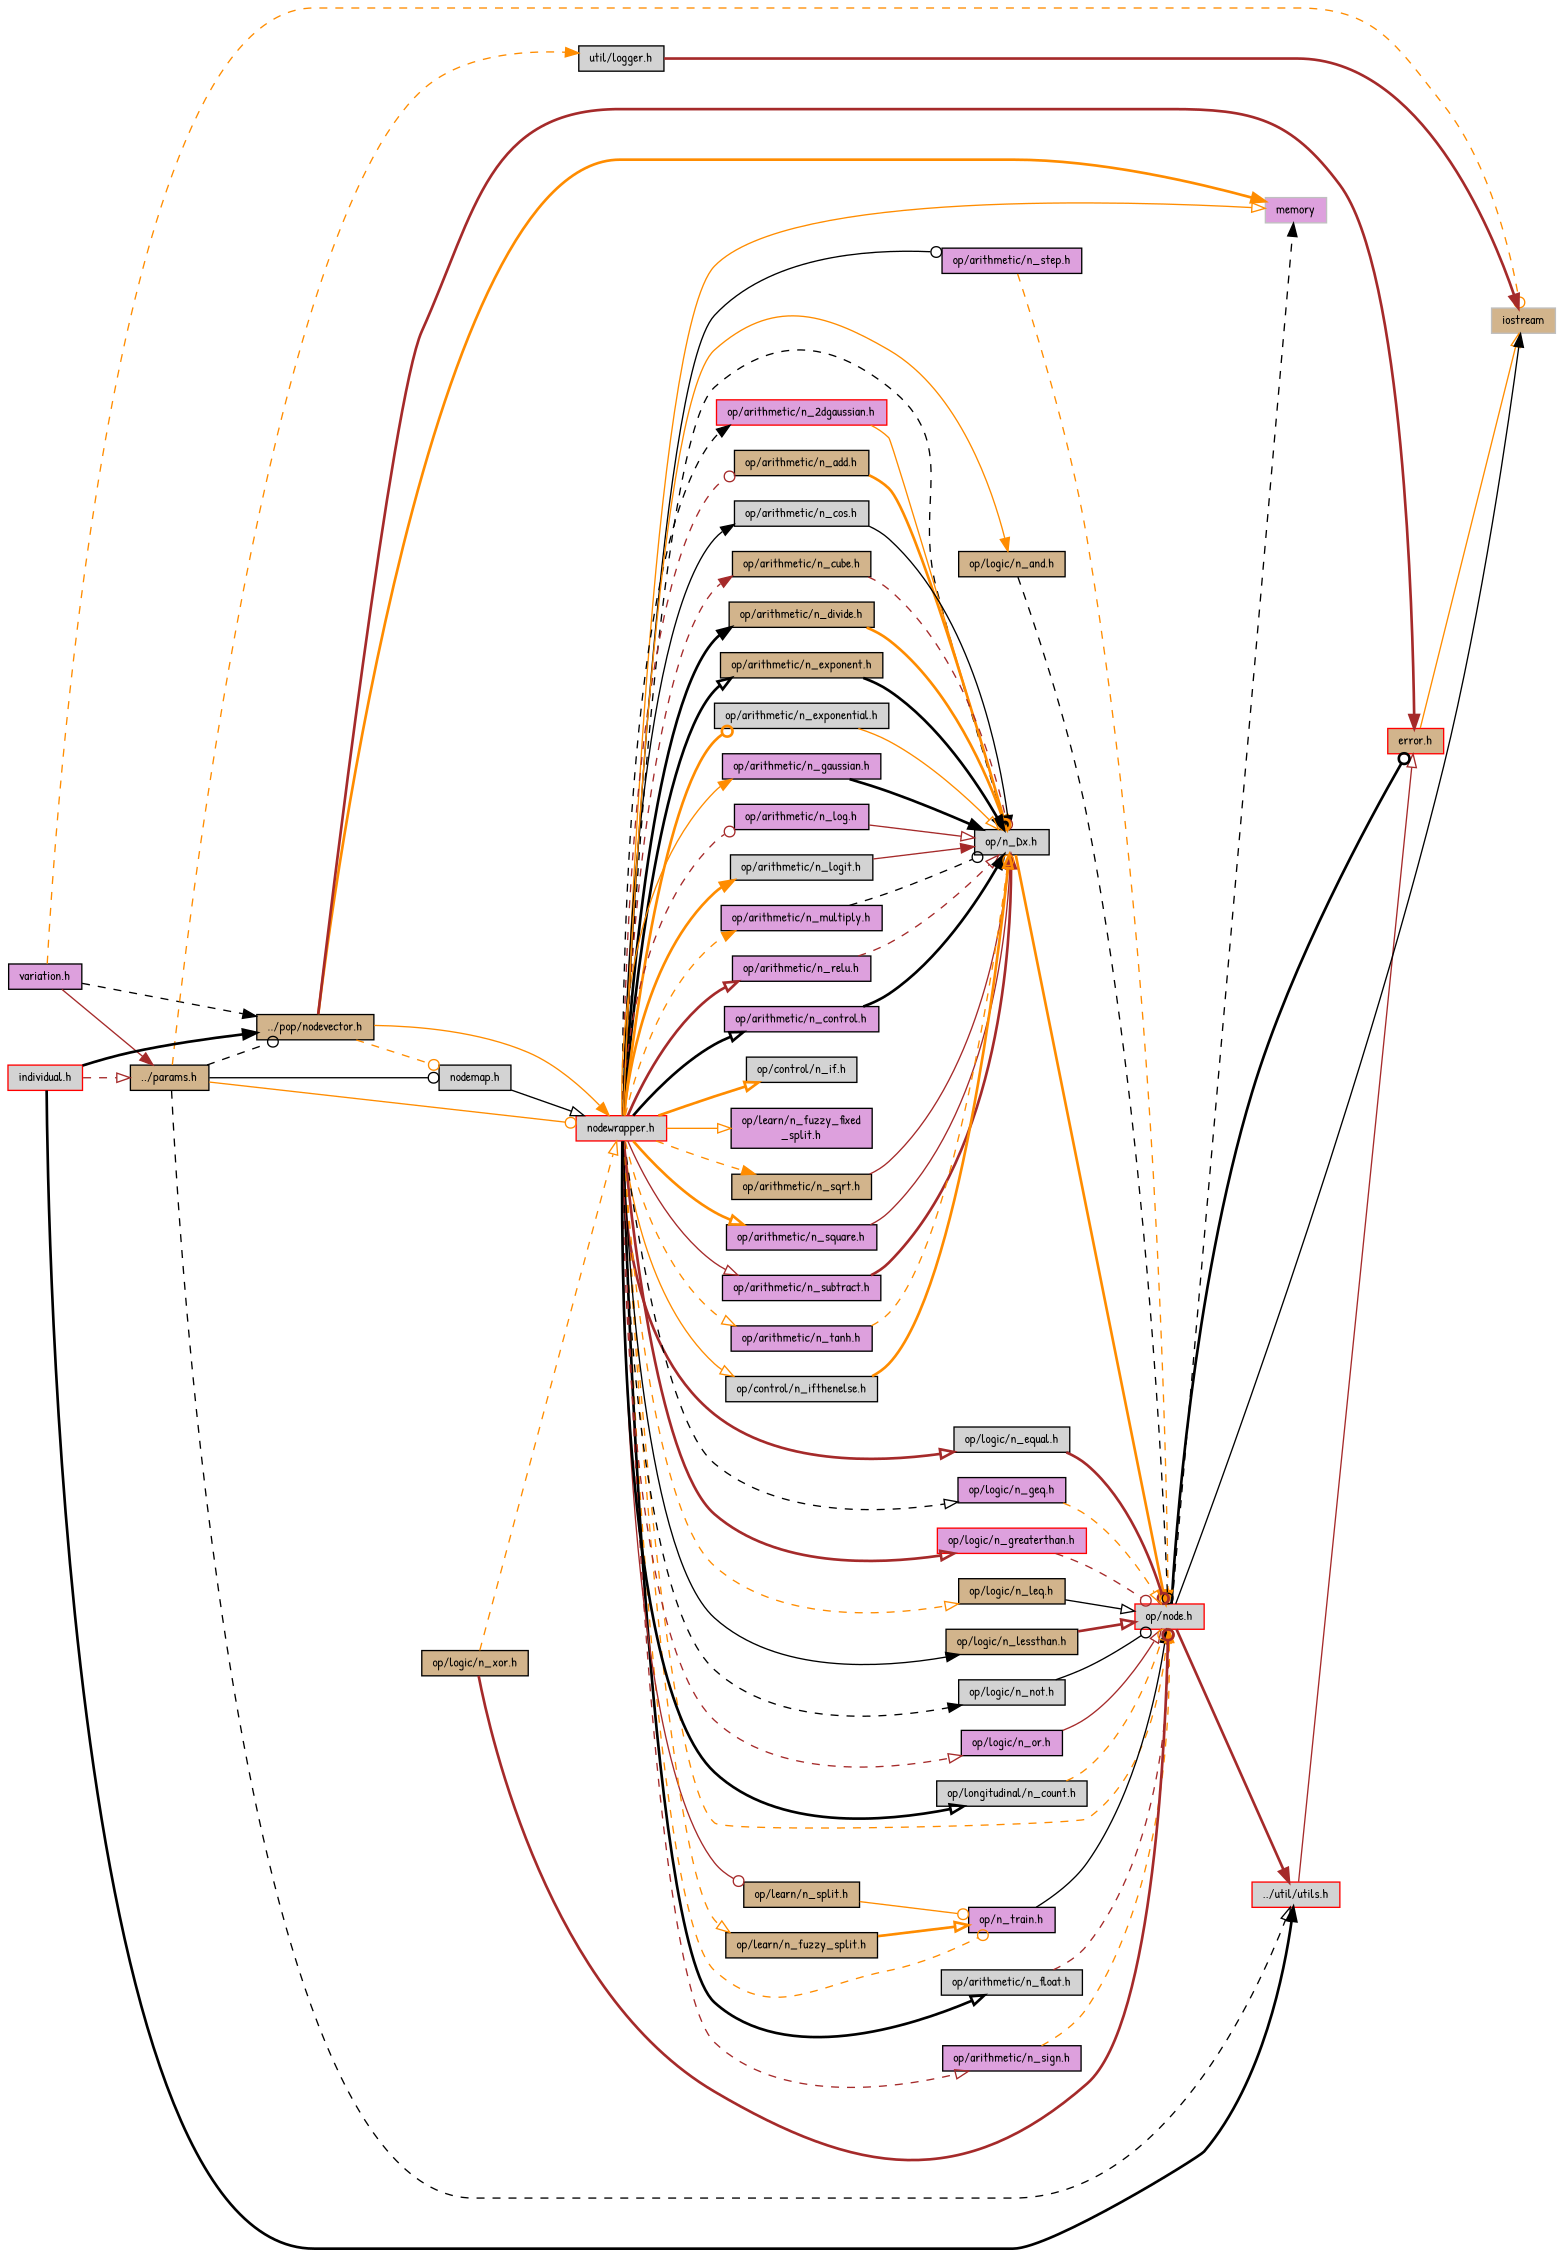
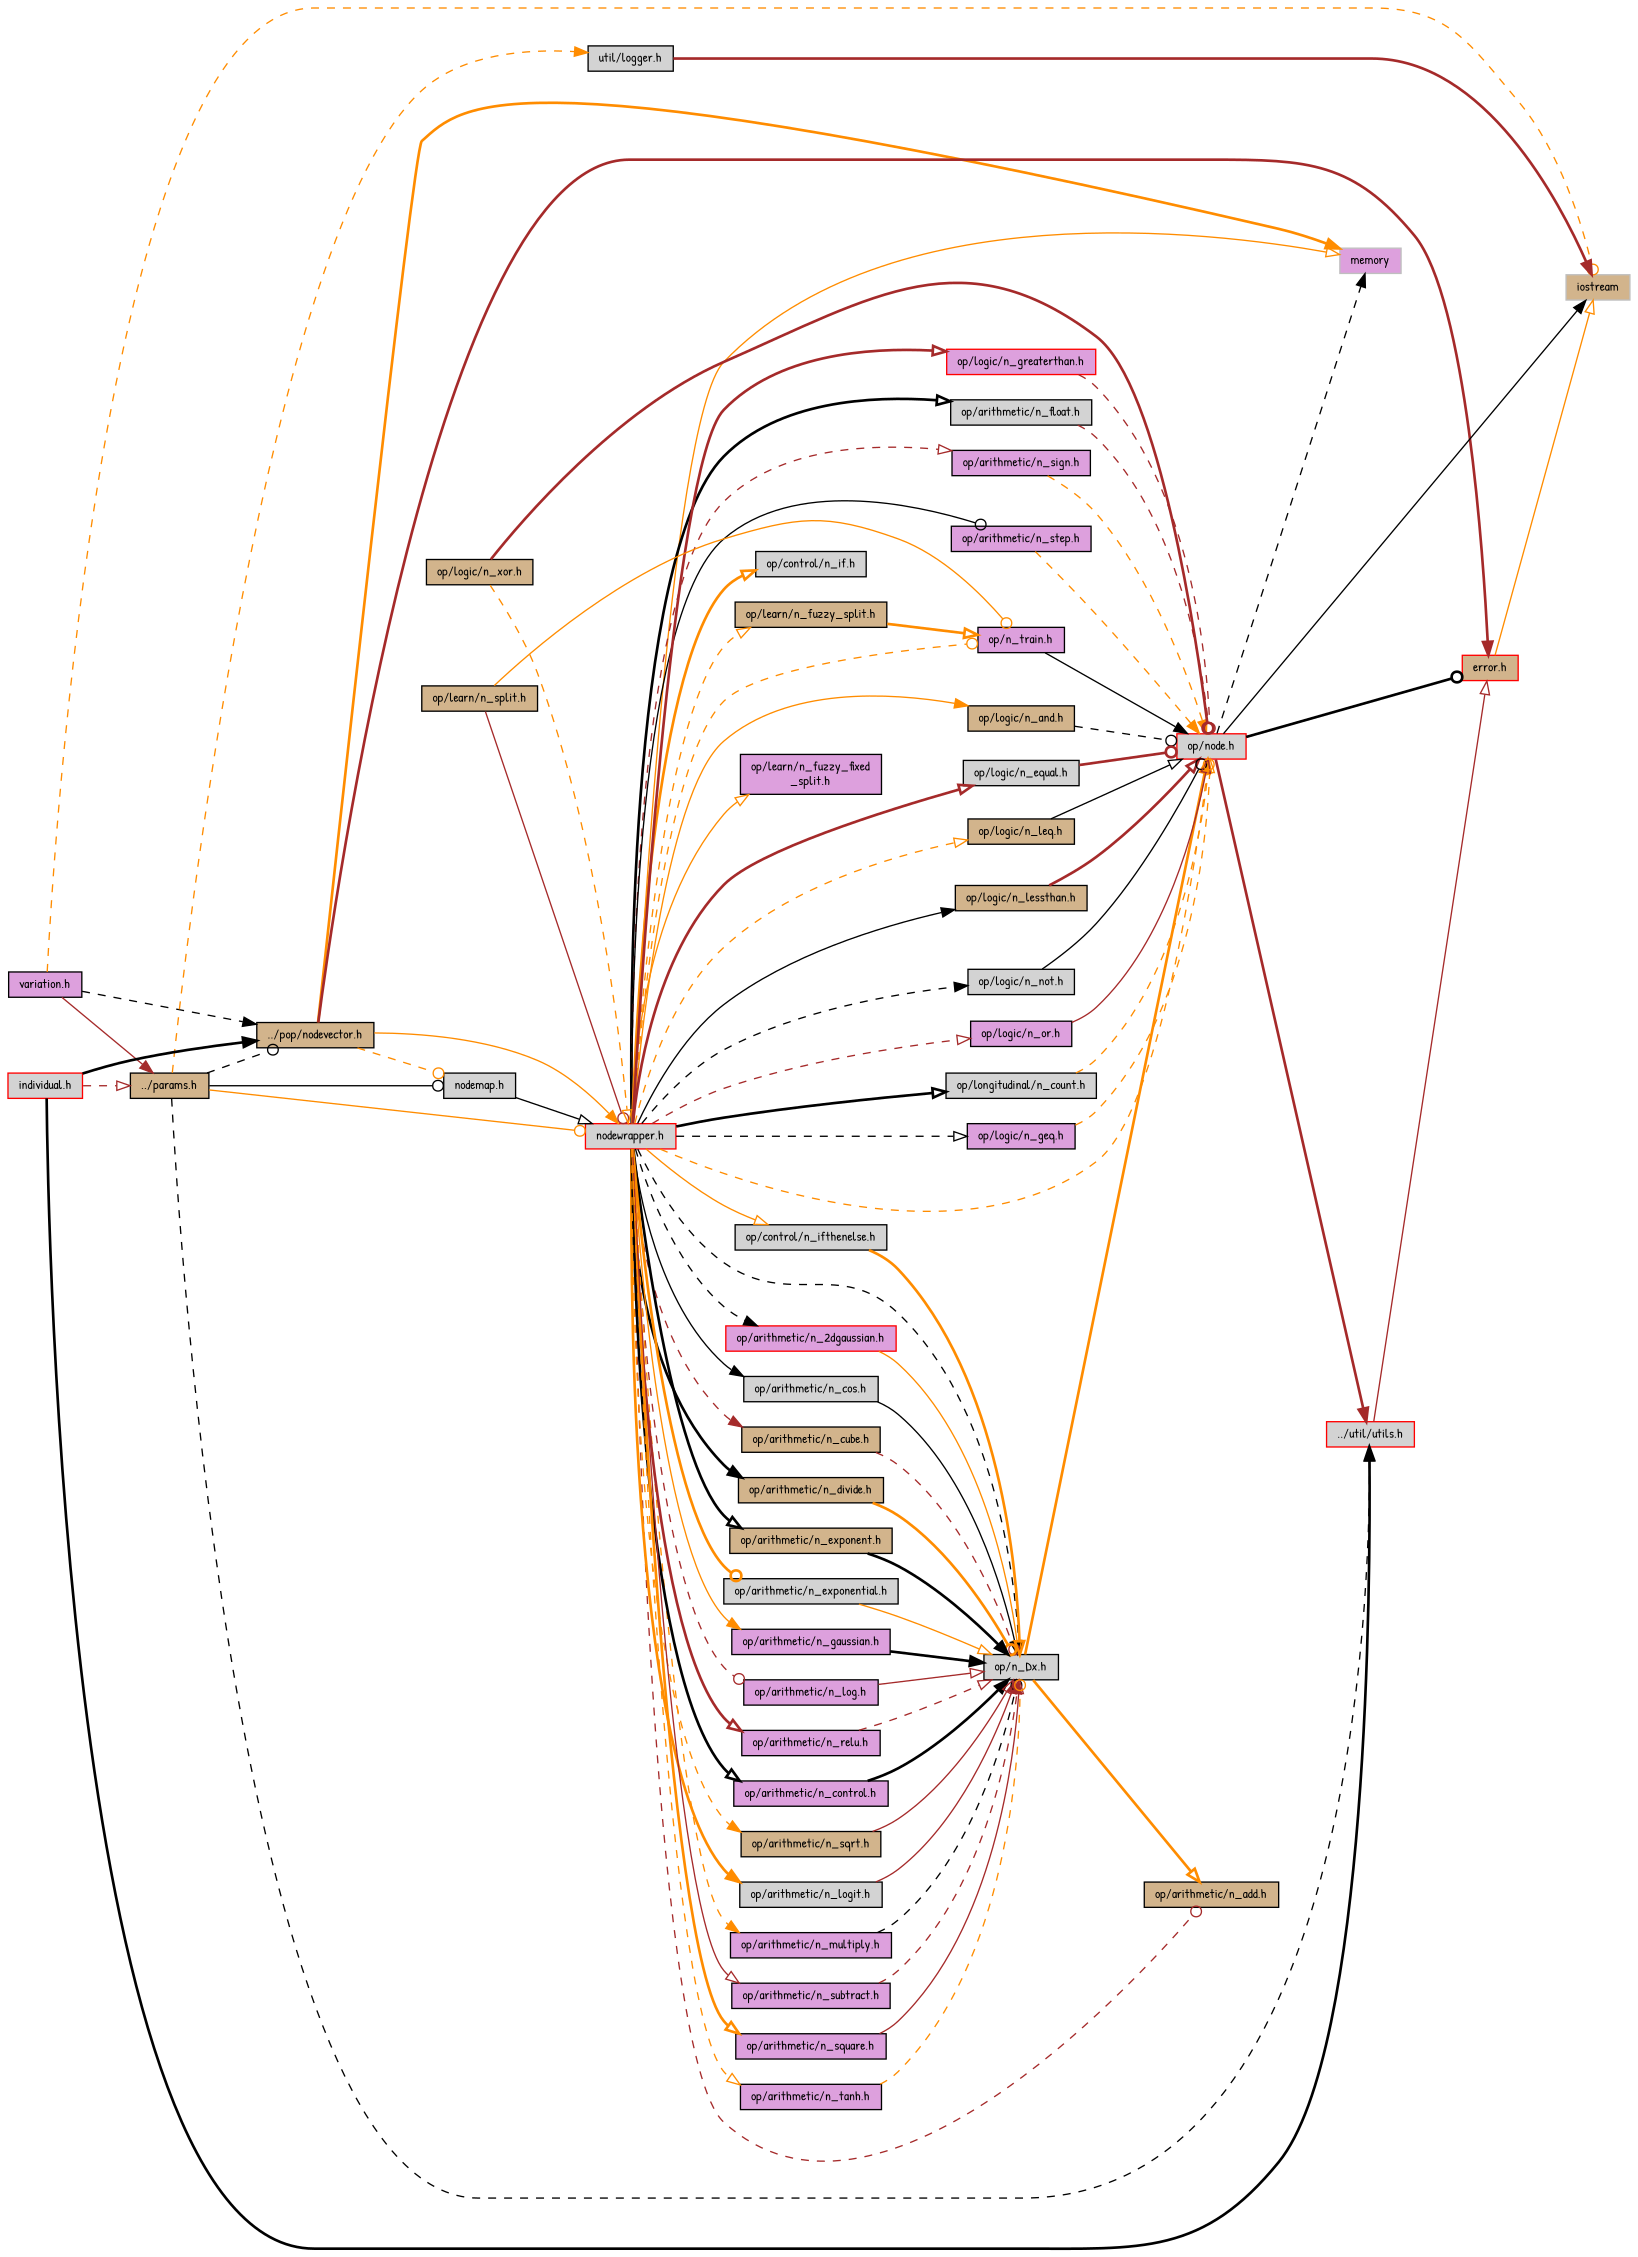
edge "op/arithmetic/n_add.h" -> "op/n_Dx.h": reversed
edge "op/arithmetic/n_subtract.h" -> "op/n_Dx.h": style bold -> dashed
edge "nodewrapper.h" -> "op/learn/n_split.h": reversed
